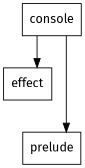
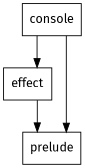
edge "effect" -> "prelude": added
